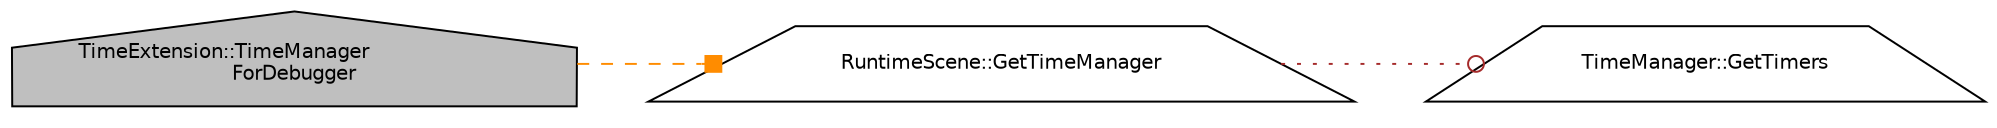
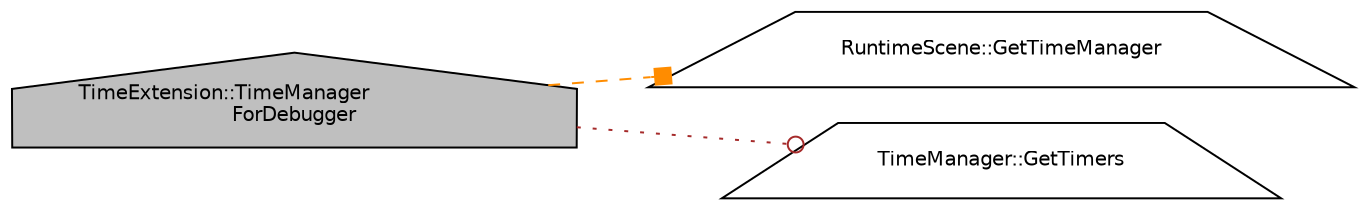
edge "RuntimeScene::GetTimeManager" -> "TimeManager::GetTimers": now "TimeExtension::TimeManager ForDebugger" -> "TimeManager::GetTimers"
